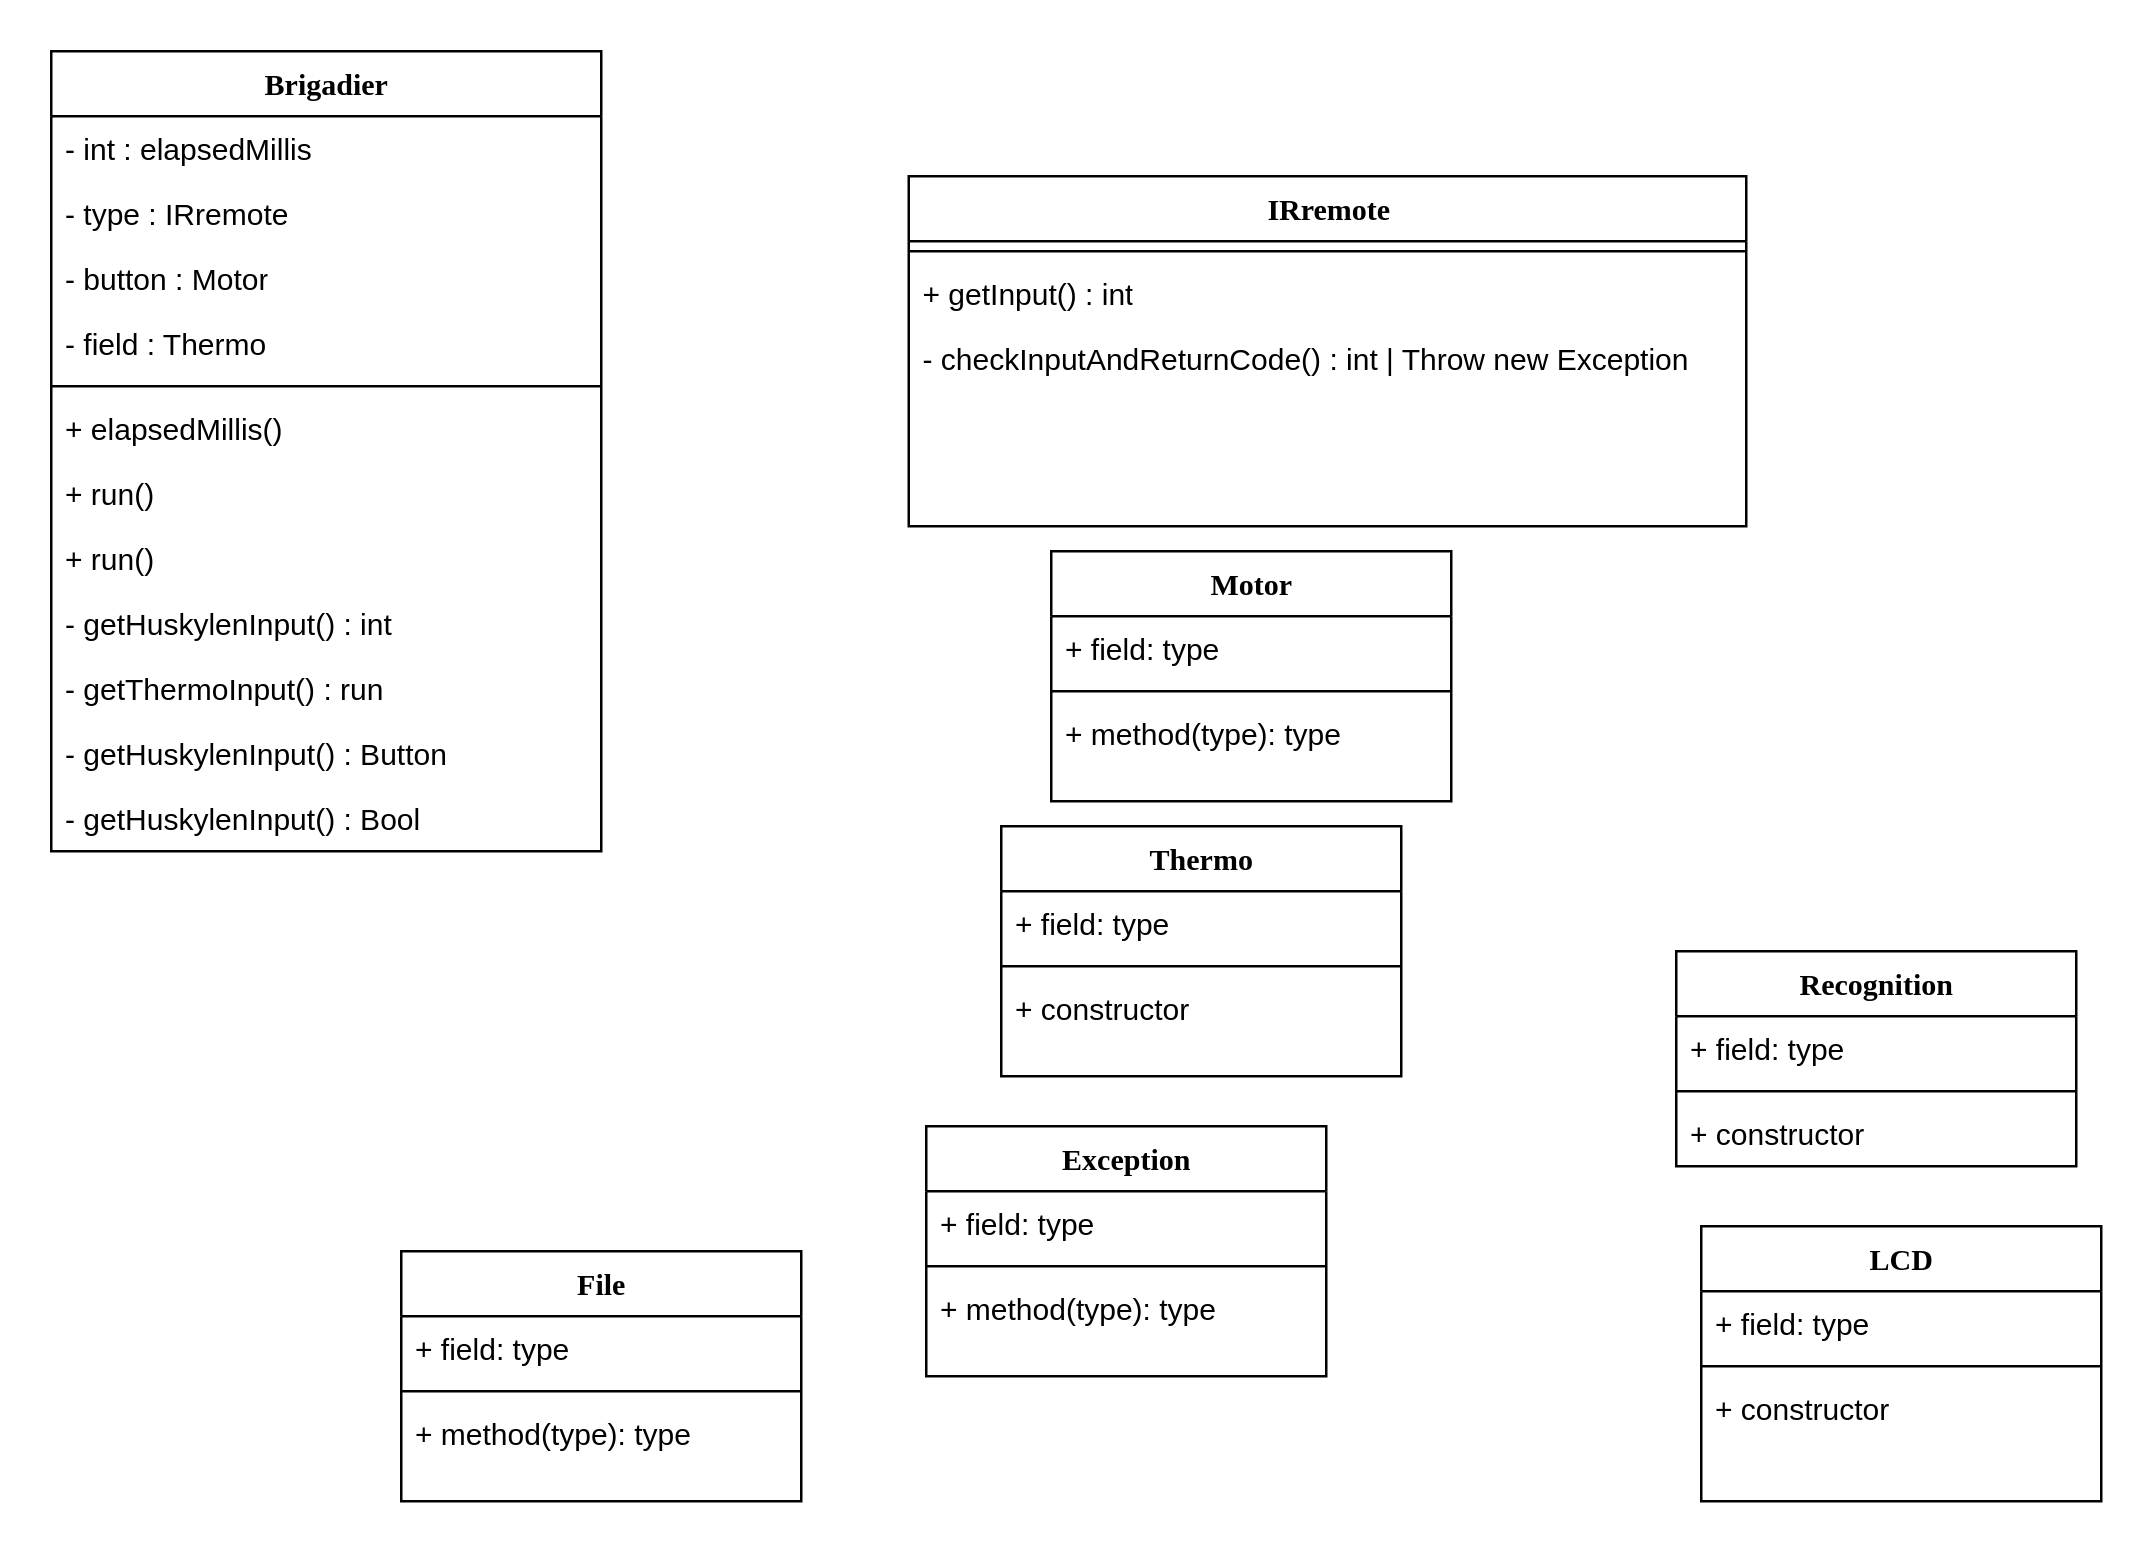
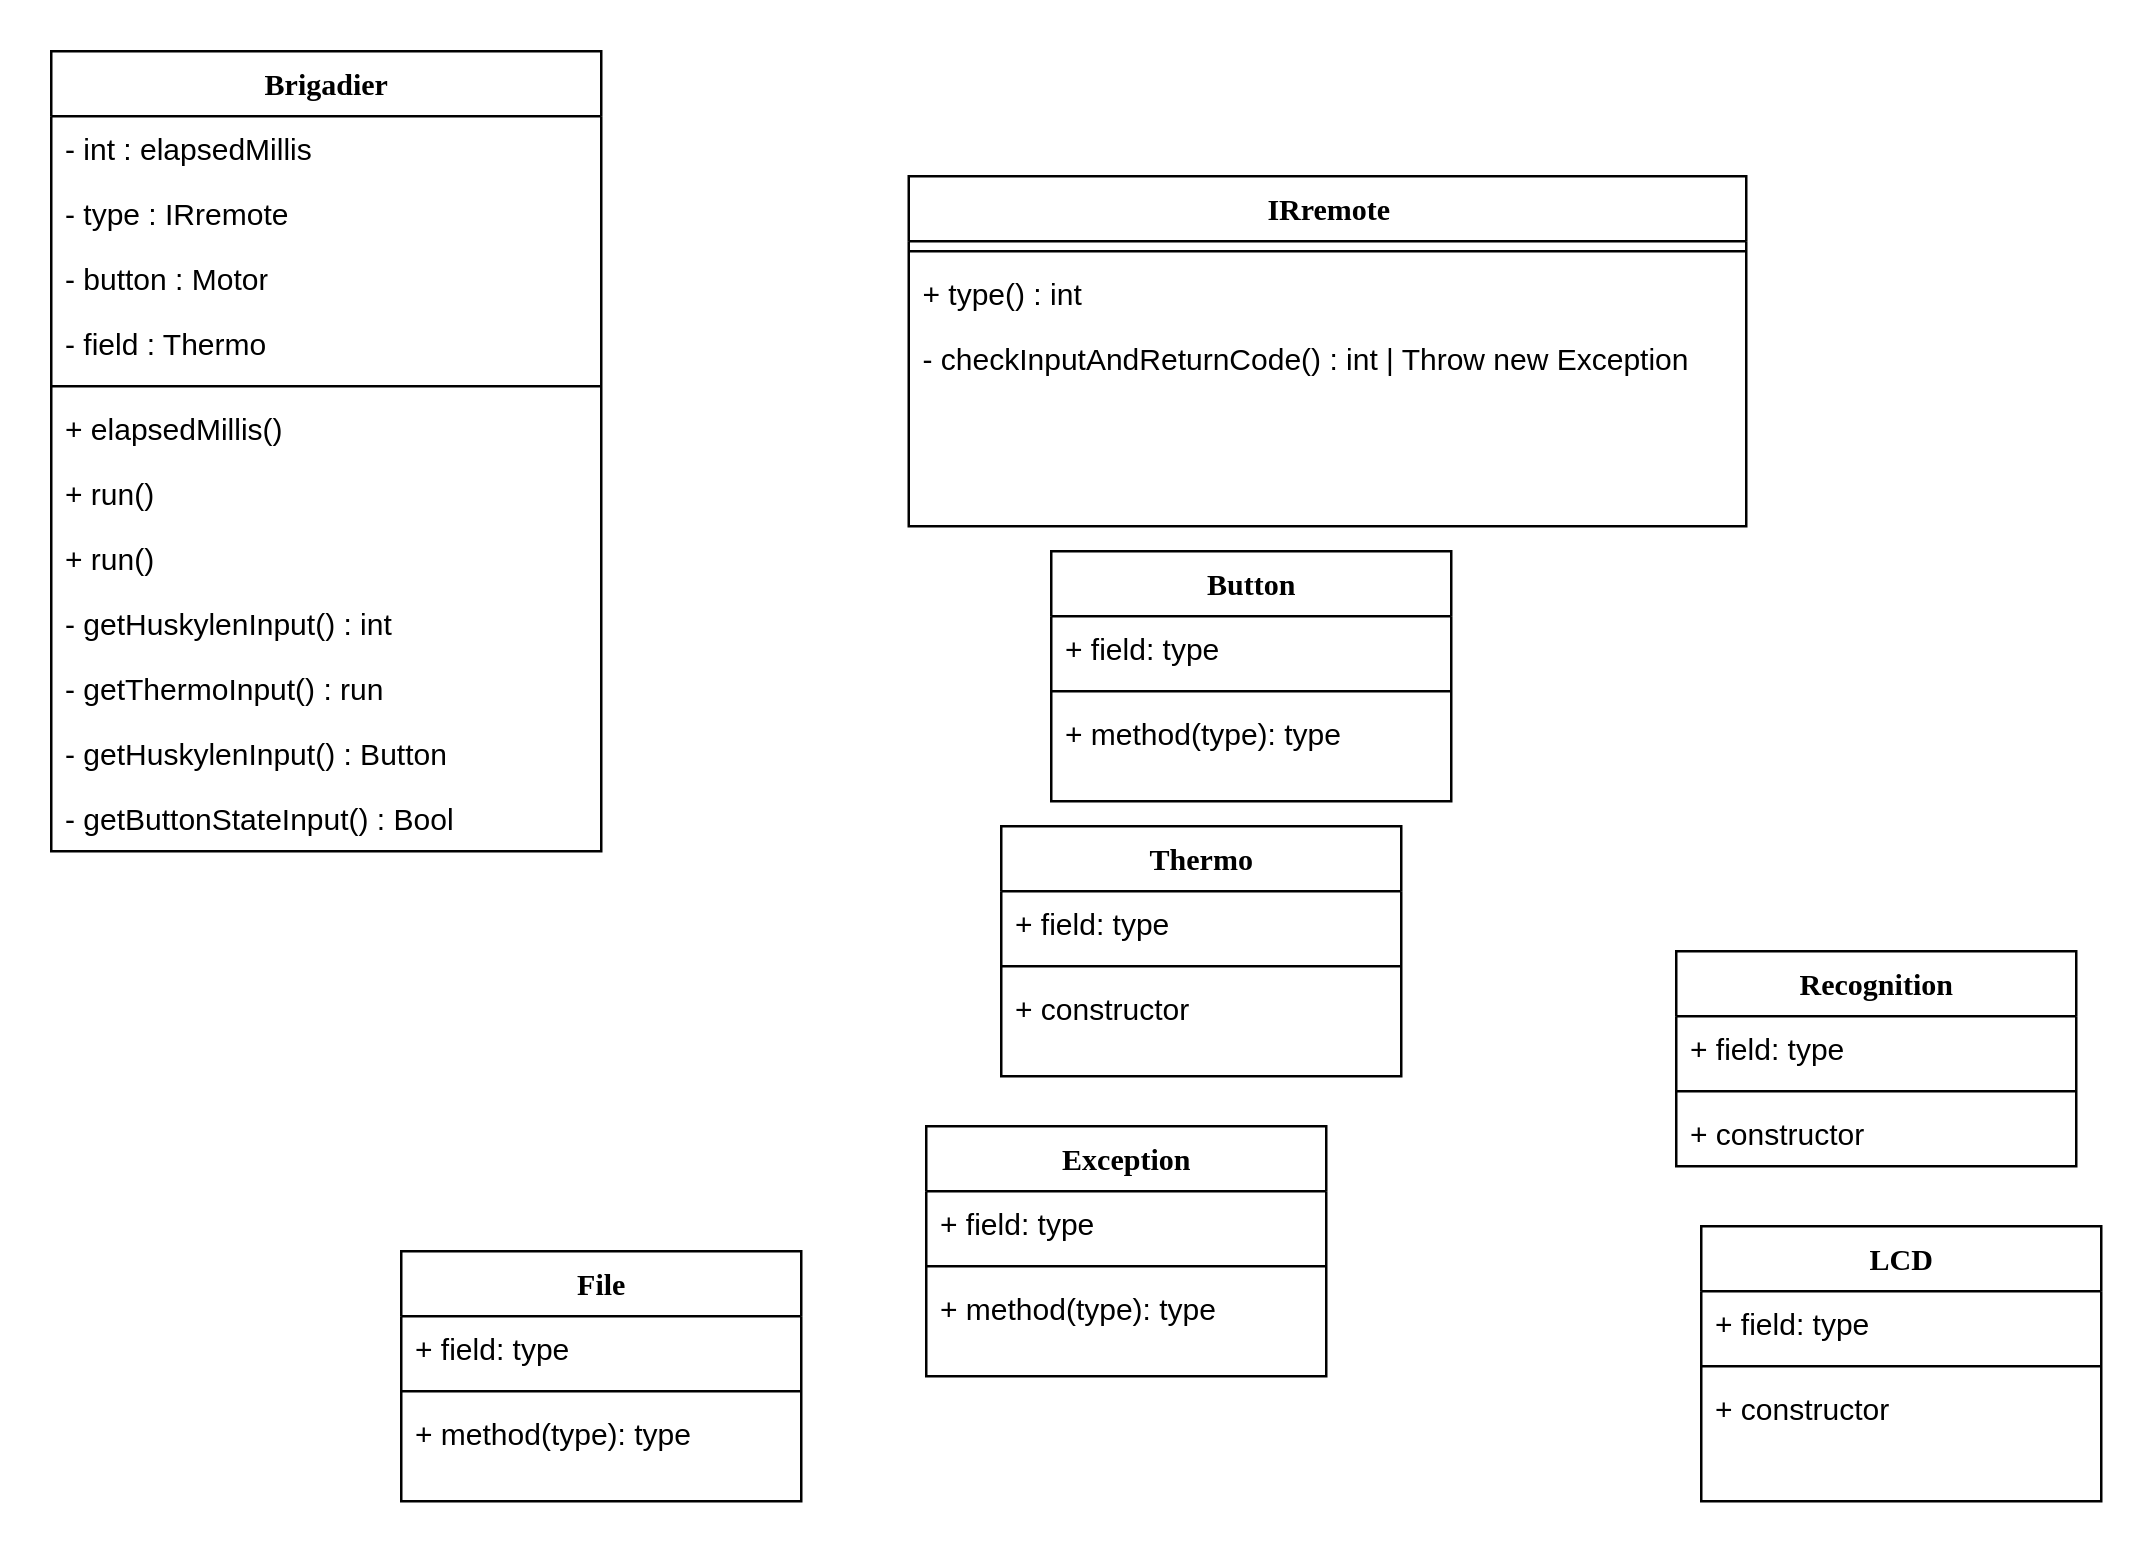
node "+ getInput() : int": label "+ getInput() : int" -> "+ type() : int"
node "Motor": label "Motor" -> "Button"
node "- getHuskylenInput() : Bool": label "- getHuskylenInput() : Bool" -> "- getButtonStateInput() : Bool"
